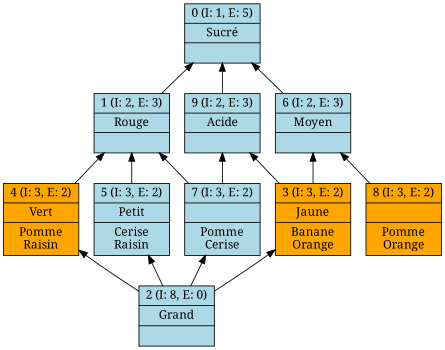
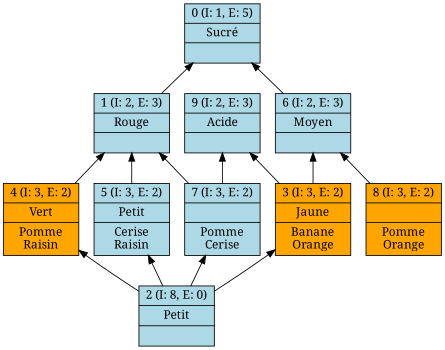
edge "9 (I: 2, E: 3)" -> "0 (I: 1, E: 5)": removed
node "2 (I: 8, E: 0)": text "Grand" -> "Petit"
